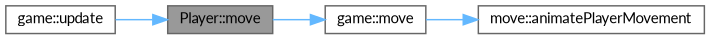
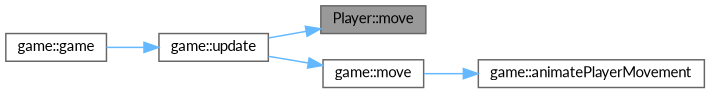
edge "Player::move" -> "game::move": now "game::update" -> "game::move"
node "move::animatePlayerMovement": label "move::animatePlayerMovement" -> "game::animatePlayerMovement"
node "game::game": added
